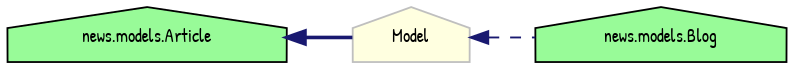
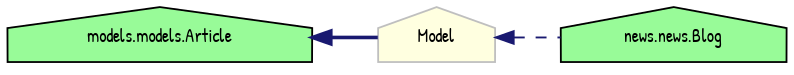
node "news.models.Article": label "news.models.Article" -> "models.models.Article"
node "news.models.Blog": label "news.models.Blog" -> "news.news.Blog"
